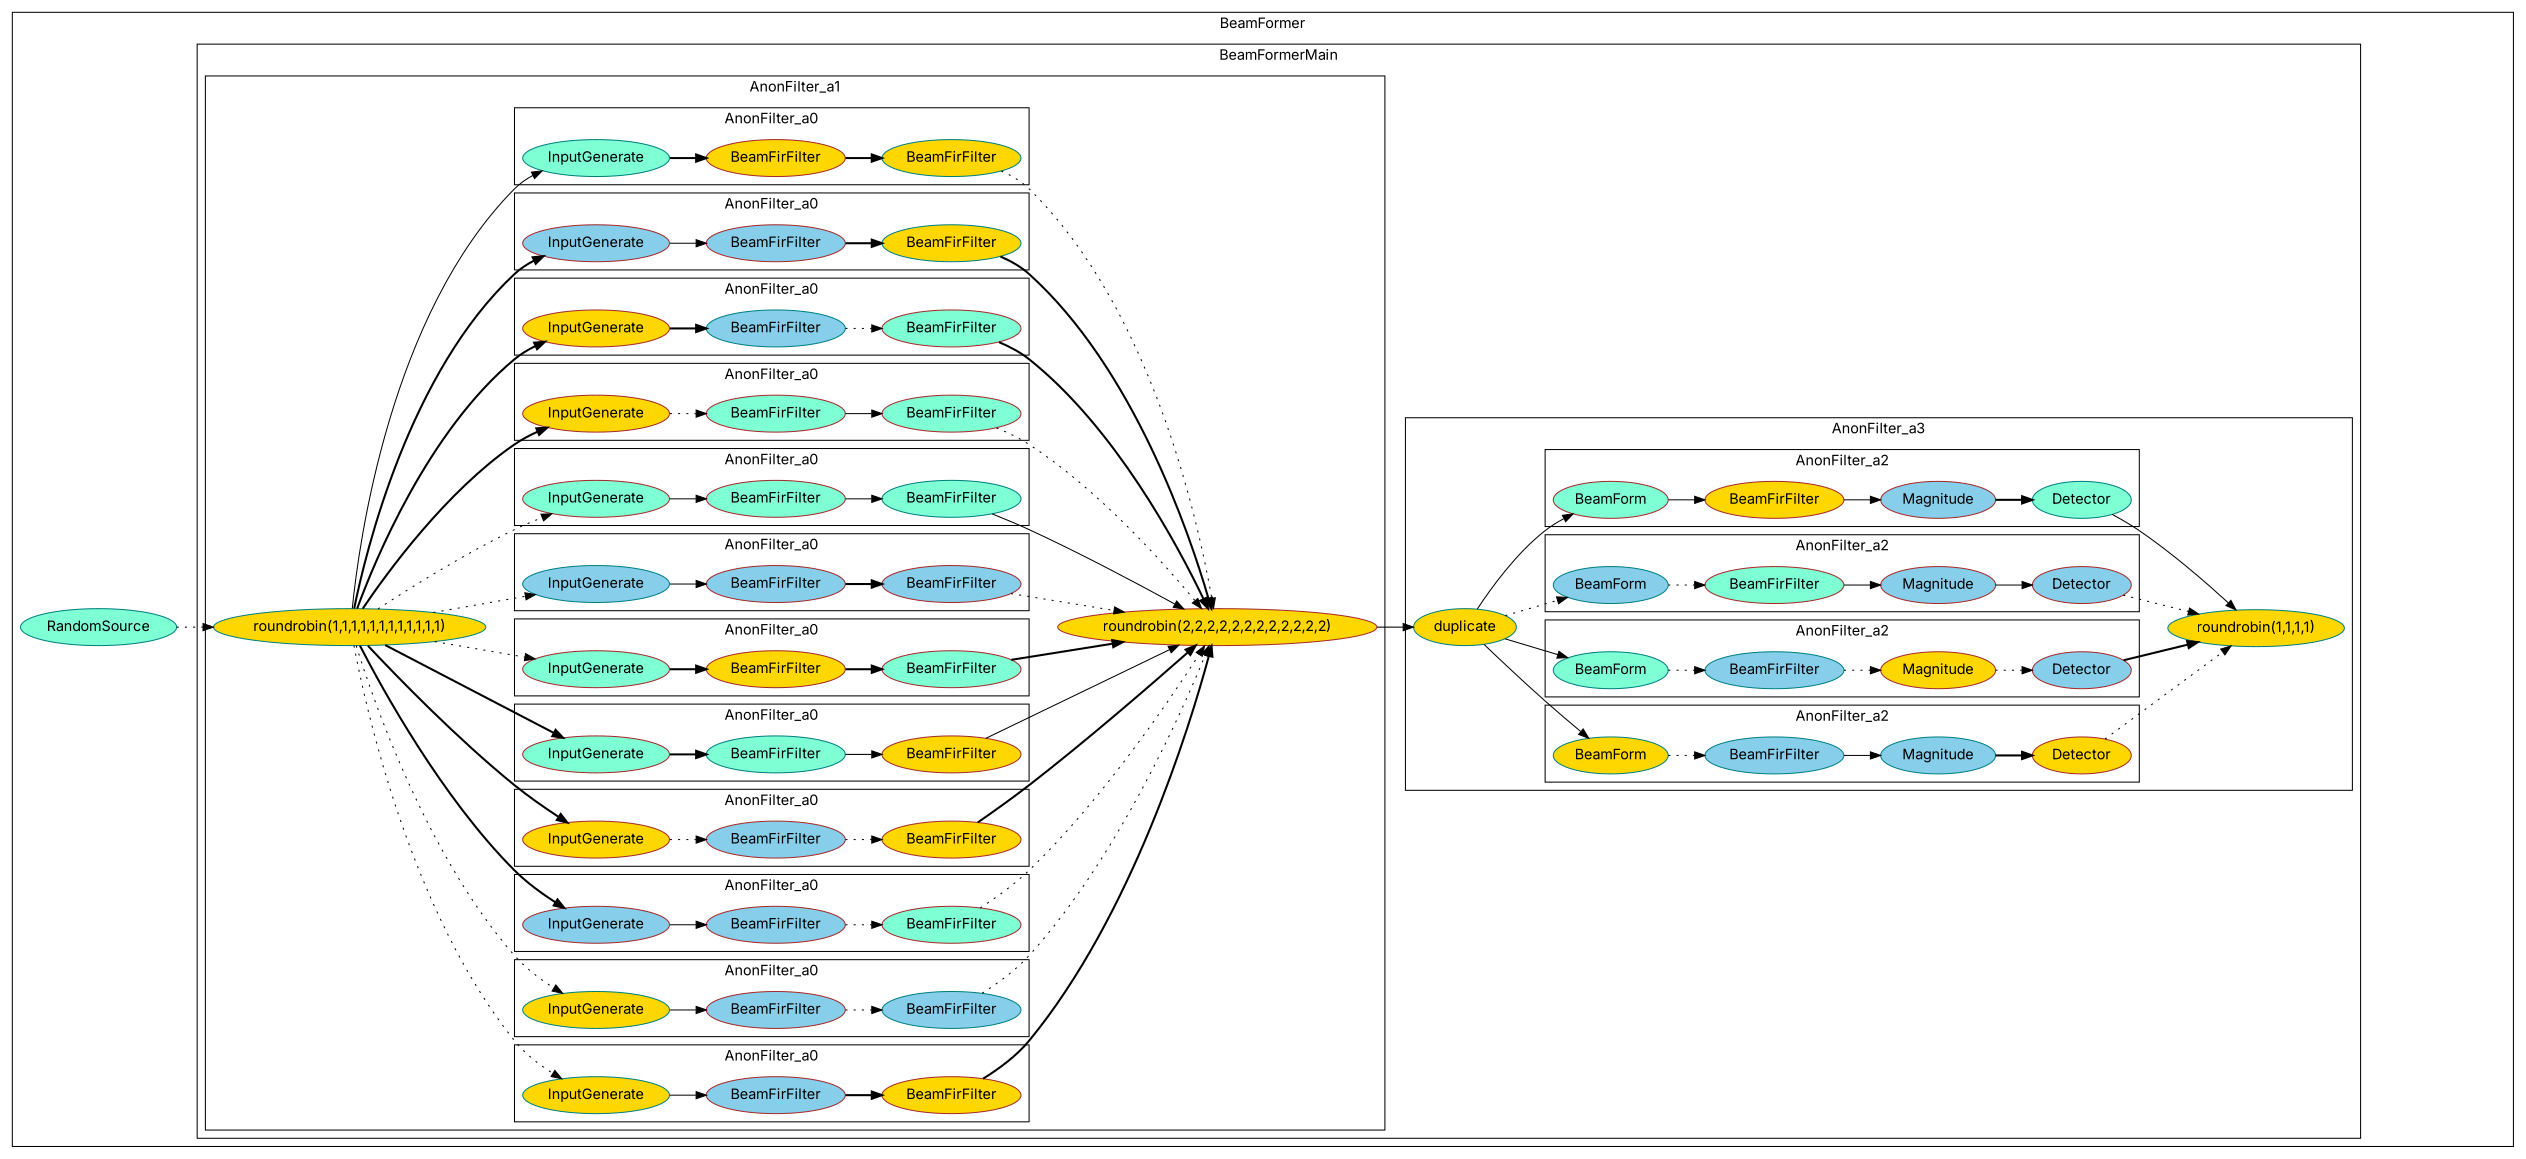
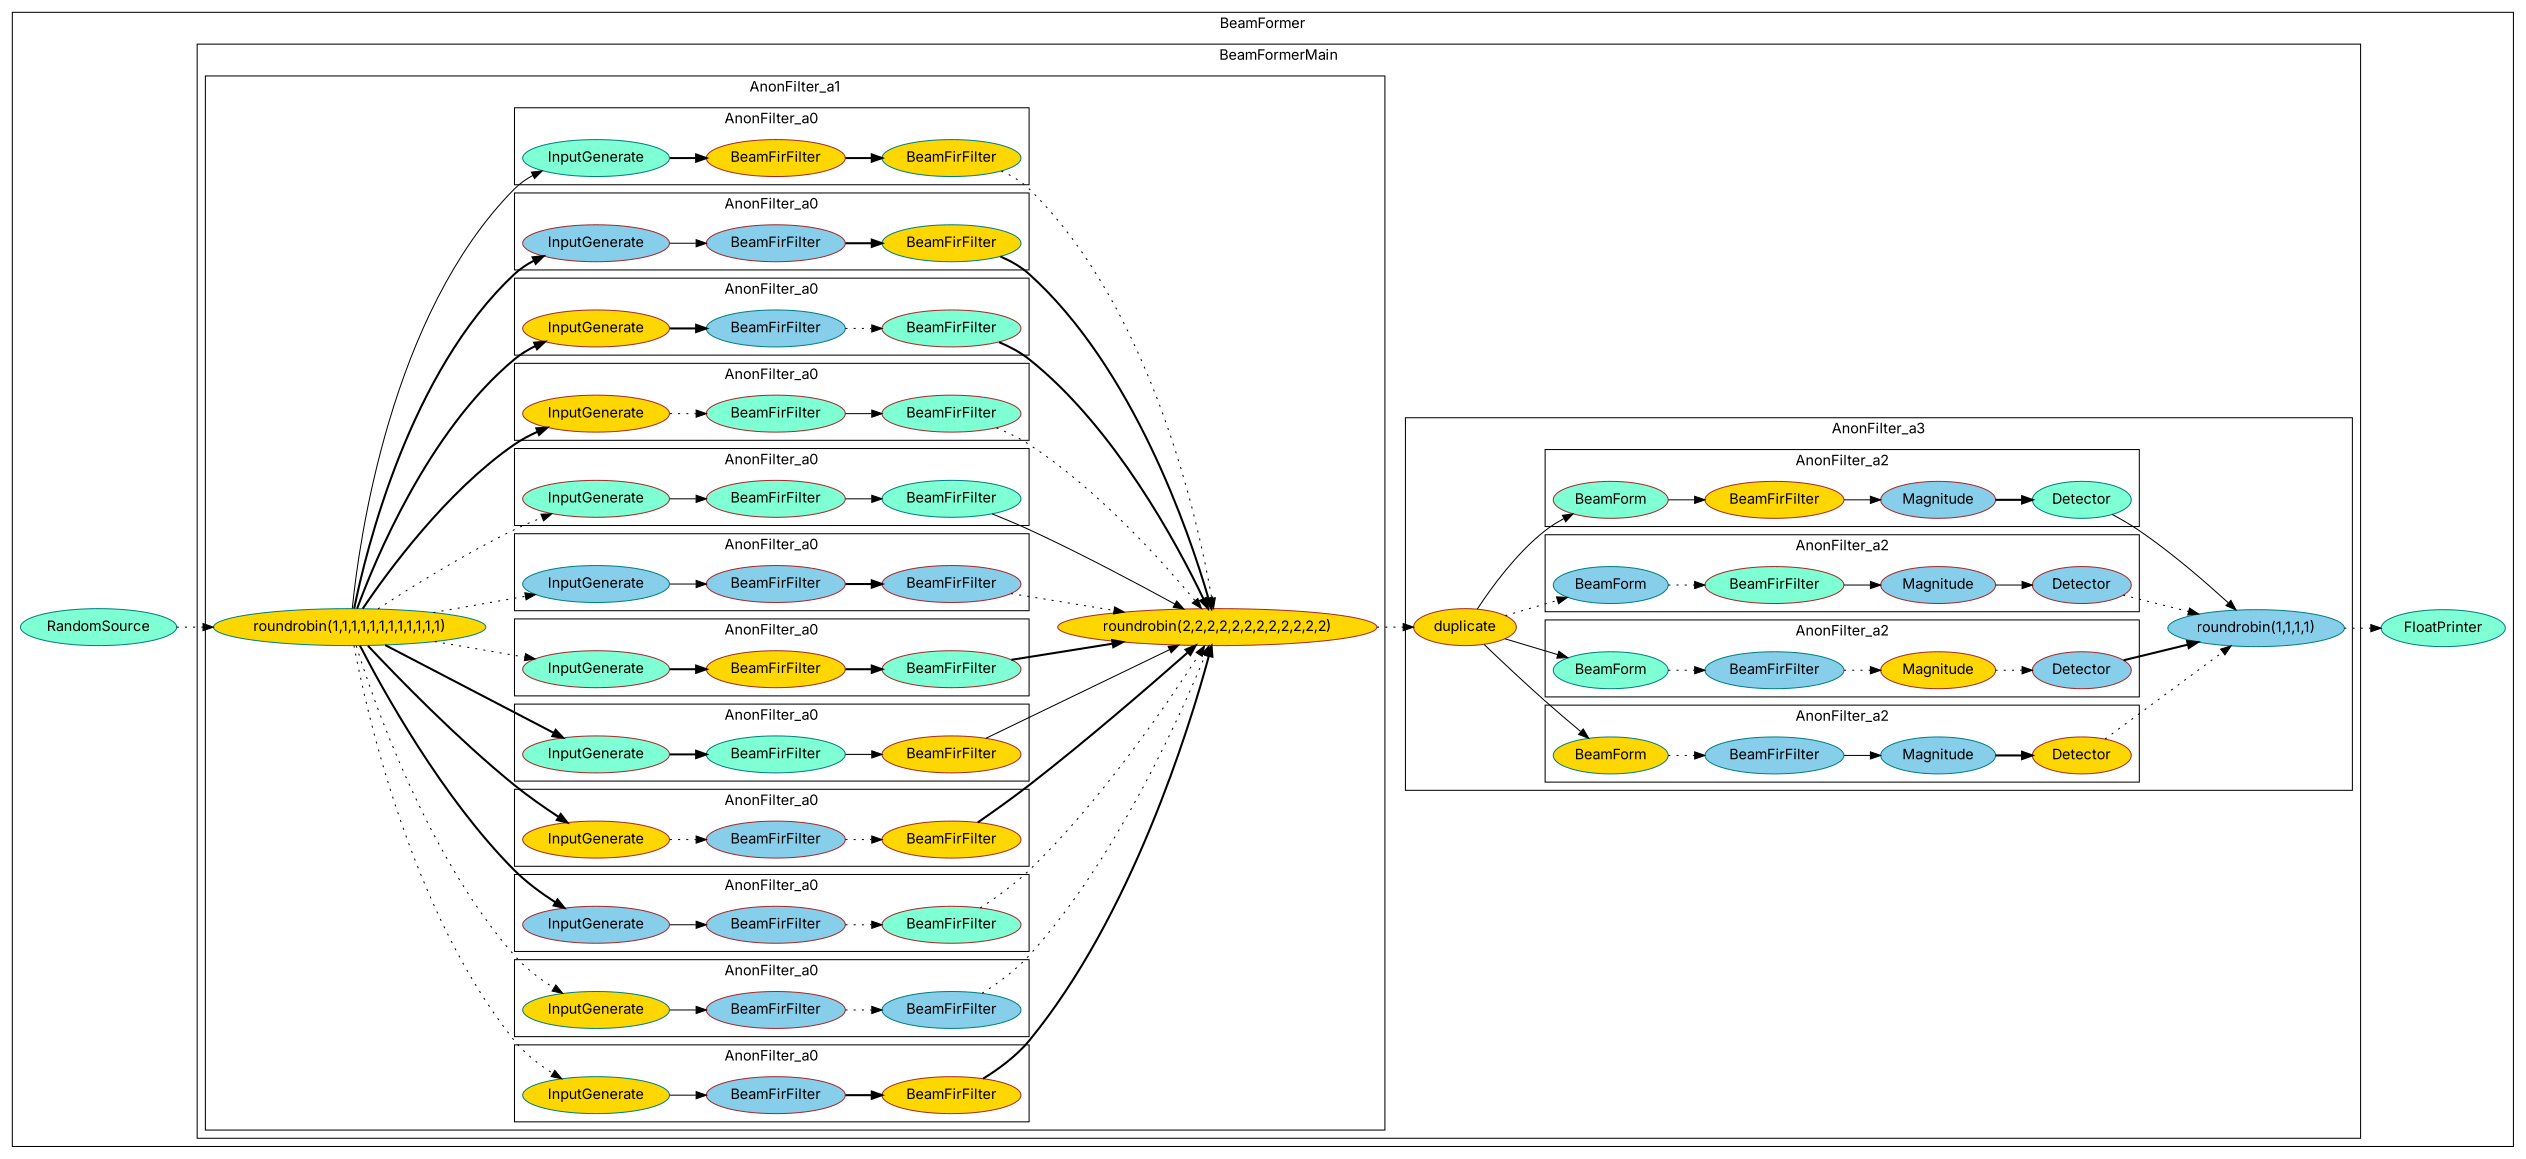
edge "roundrobin(2,2,2,2,2,2,2,2,2,2,2,2)" -> "duplicate": style solid -> dotted
node "duplicate": color teal -> brown
node "roundrobin(1,1,1,1)": fillcolor gold -> skyblue
node "FloatPrinter": added
